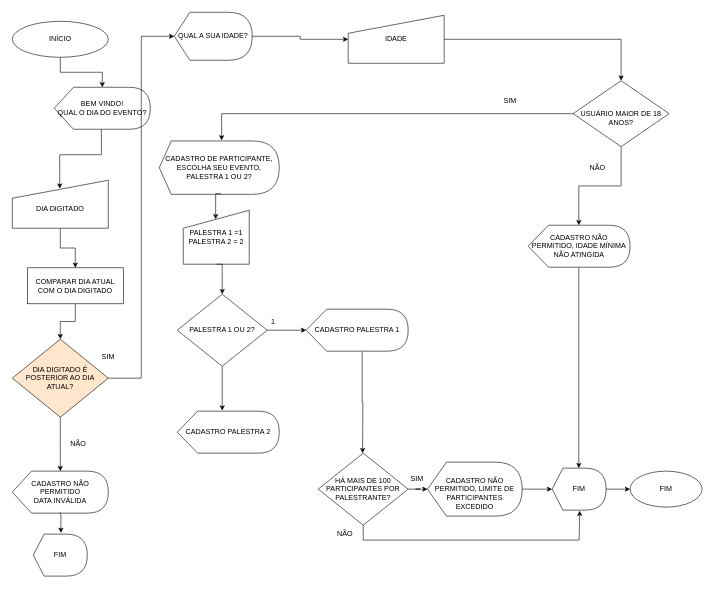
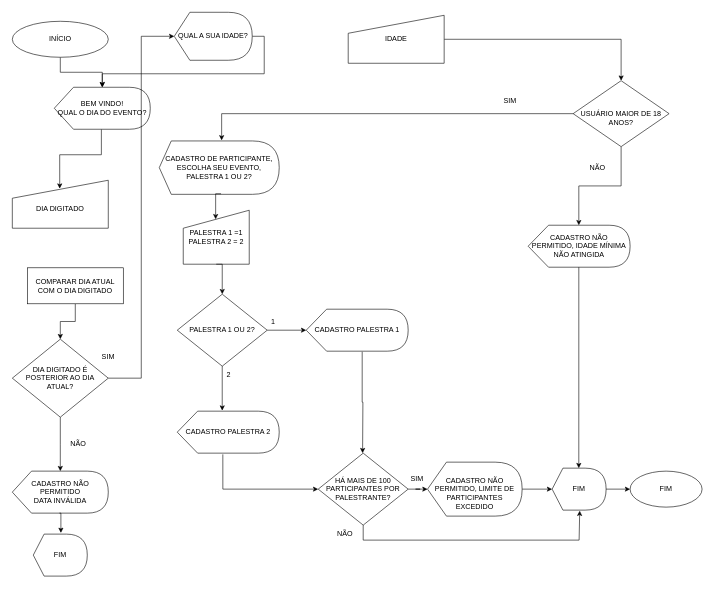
edge "QUAL A SUA IDADE?" -> "IDADE": now "QUAL A SUA IDADE?" -> "BEM VINDO! QUAL O DIA DO EVENTO?"
edge "DIA DIGITADO" -> "COMPARAR DIA ATUAL COM O DIA DIGITADO": removed
node "2": added
node "DIA DIGITADO É POSTERIOR AO DIA ATUAL?": fillcolor #ffe6cc -> #ffffff
edge "CADASTRO PALESTRA 2" -> "HÁ MAIS DE 100 PARTICIPANTES POR PALESTRANTE?": added
